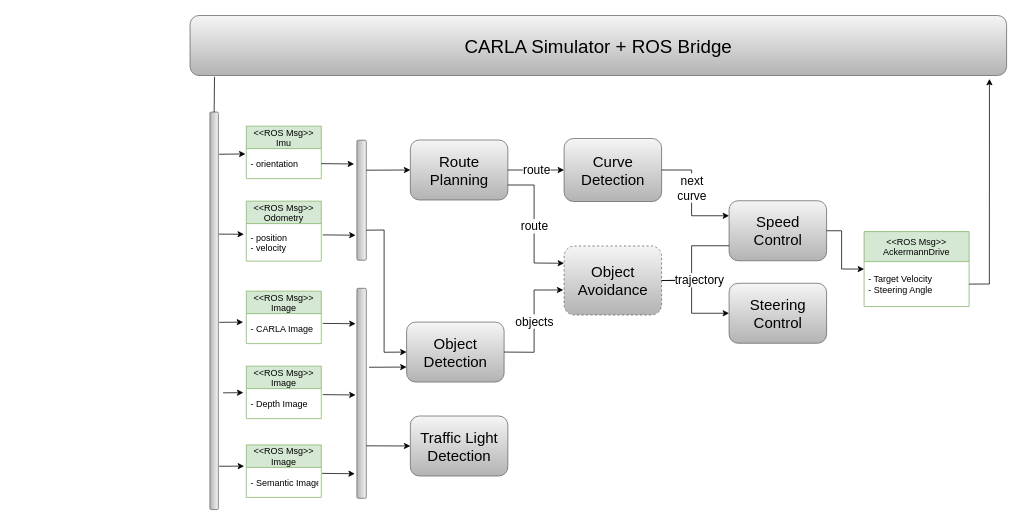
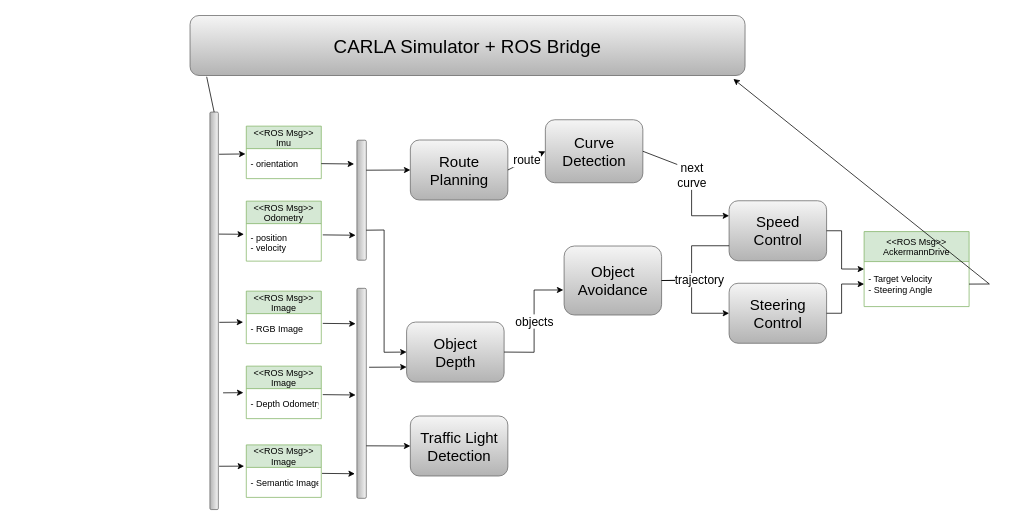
node "CARLA Simulator + ROS Bridge": size 817x60 -> 555x60
node "Curve Detection": moved (613, 170) -> (594, 151)
edge "Route Planning" -> "Object Avoidance": removed, label "route"
node "Object Avoidance": style dashed -> solid
edge "Steering Control" -> "- Target Velocity - Steering Angle": added
node "- CARLA Image": label "- CARLA Image" -> "- RGB Image"
node "Object Detection": label "Object Detection" -> "Object Depth"
node "- Depth Image": label "- Depth Image" -> "- Depth Odometry"
